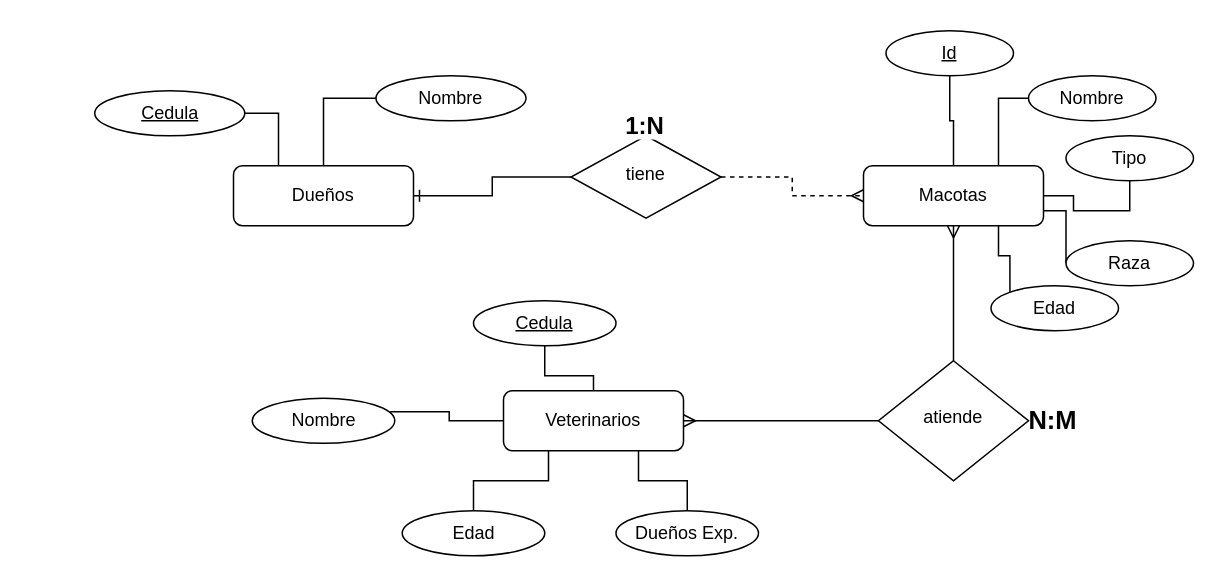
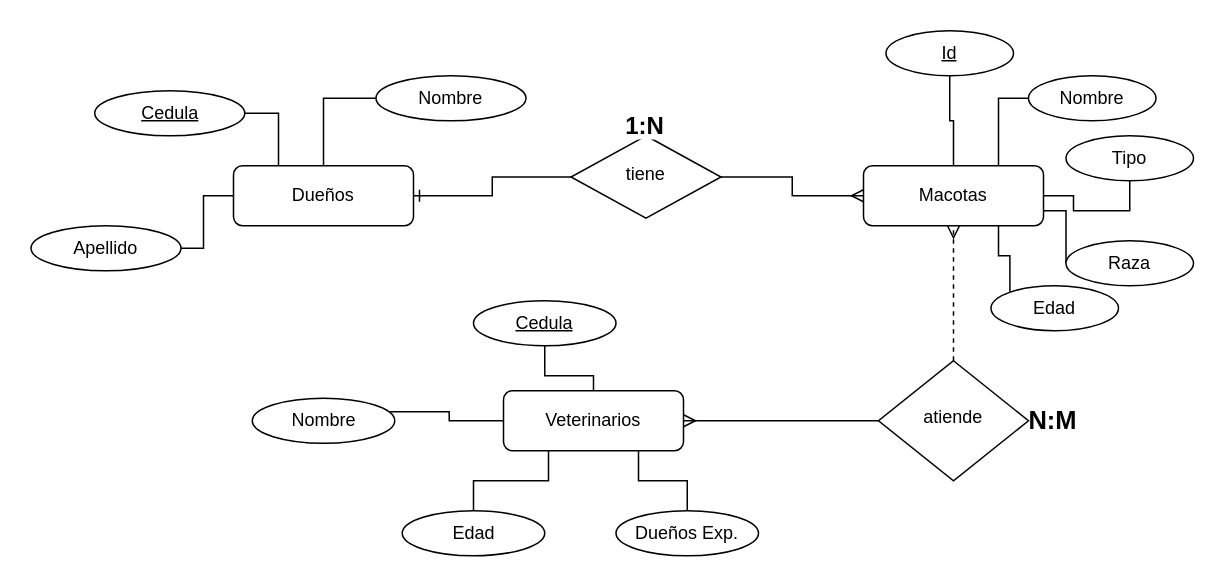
edge "tiene" -> "Macotas": style dashed -> solid
edge "Dueños" -- "Apellido": added
node "Apellido": added
edge "atiende" -> "Macotas": style solid -> dashed
